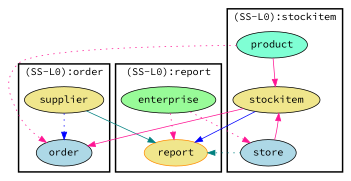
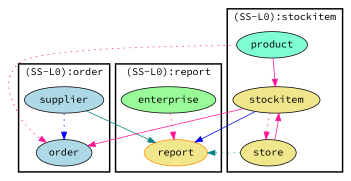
node "supplier": fillcolor khaki -> lightblue
edge "enterprise" -> "store": now "stockitem" -> "store"
node "store": fillcolor lightblue -> khaki
